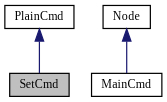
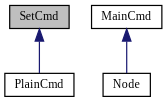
edge "SetCmd" -> "PlainCmd": reversed
edge "MainCmd" -> "Node": reversed
